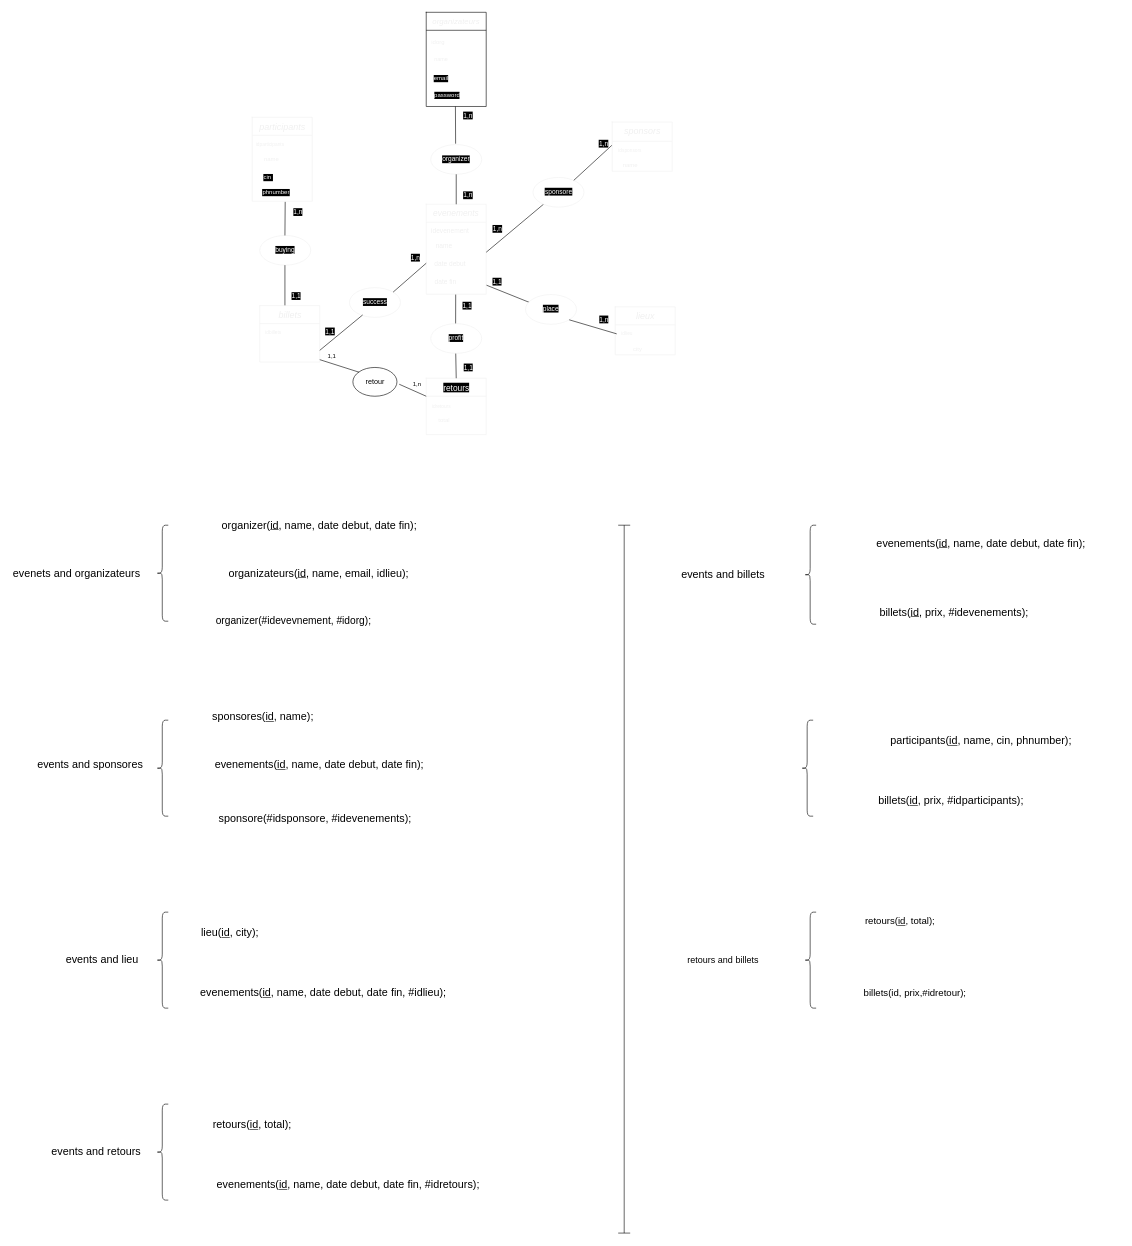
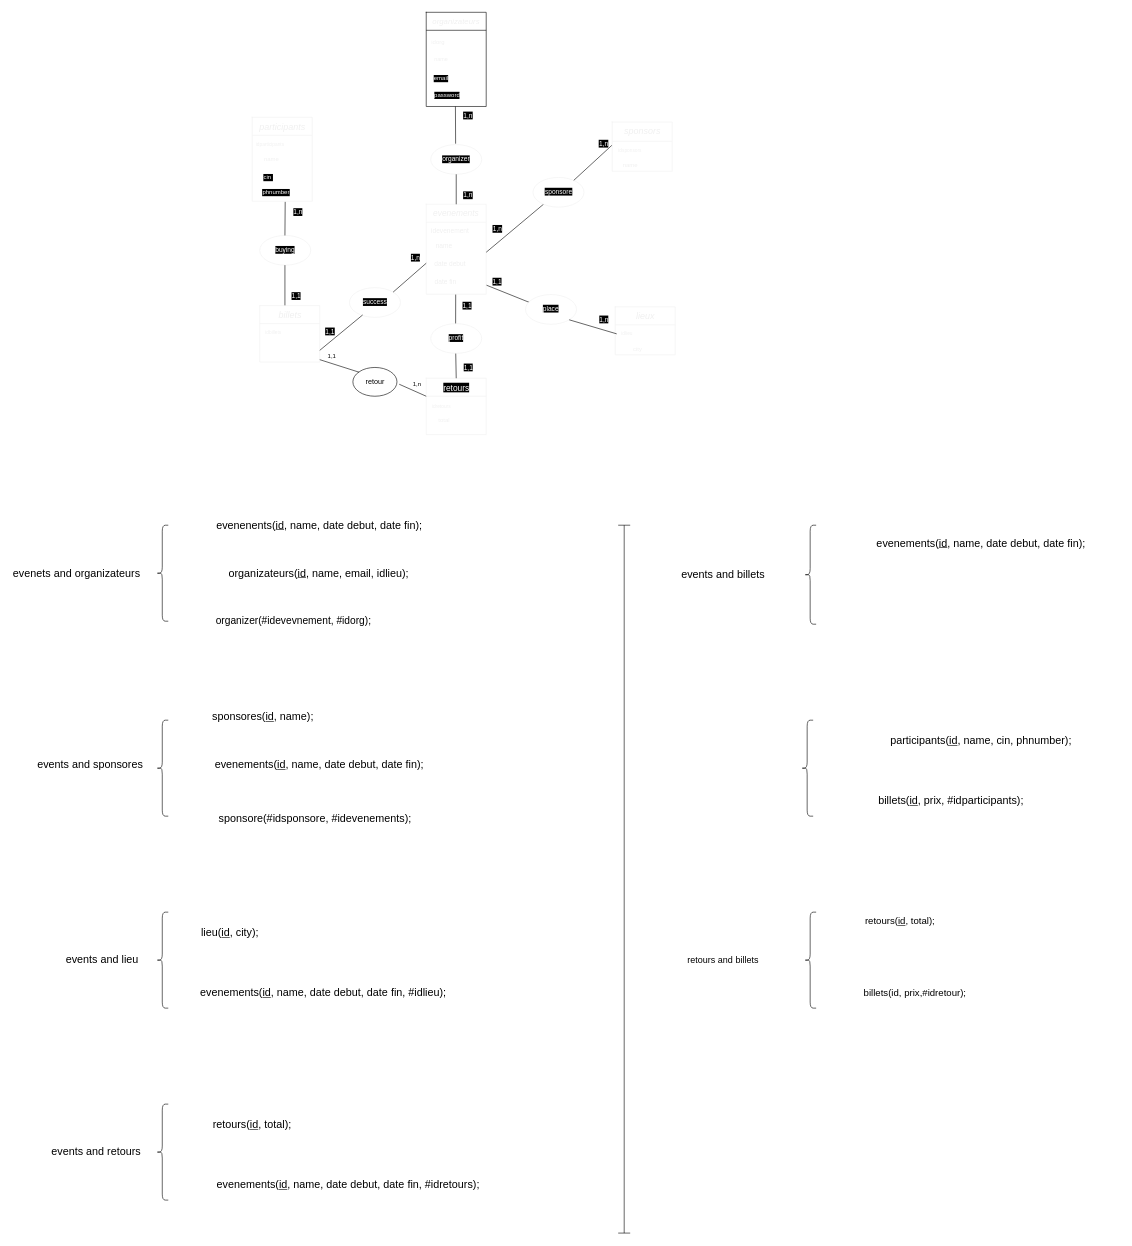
node "organizer(id, name, date debut, date fin);": label "organizer(id, name, date debut, date fin);" -> "evenenents(id, name, date debut, date fin);"
node "billets(id, prix, #idevenements);": removed
